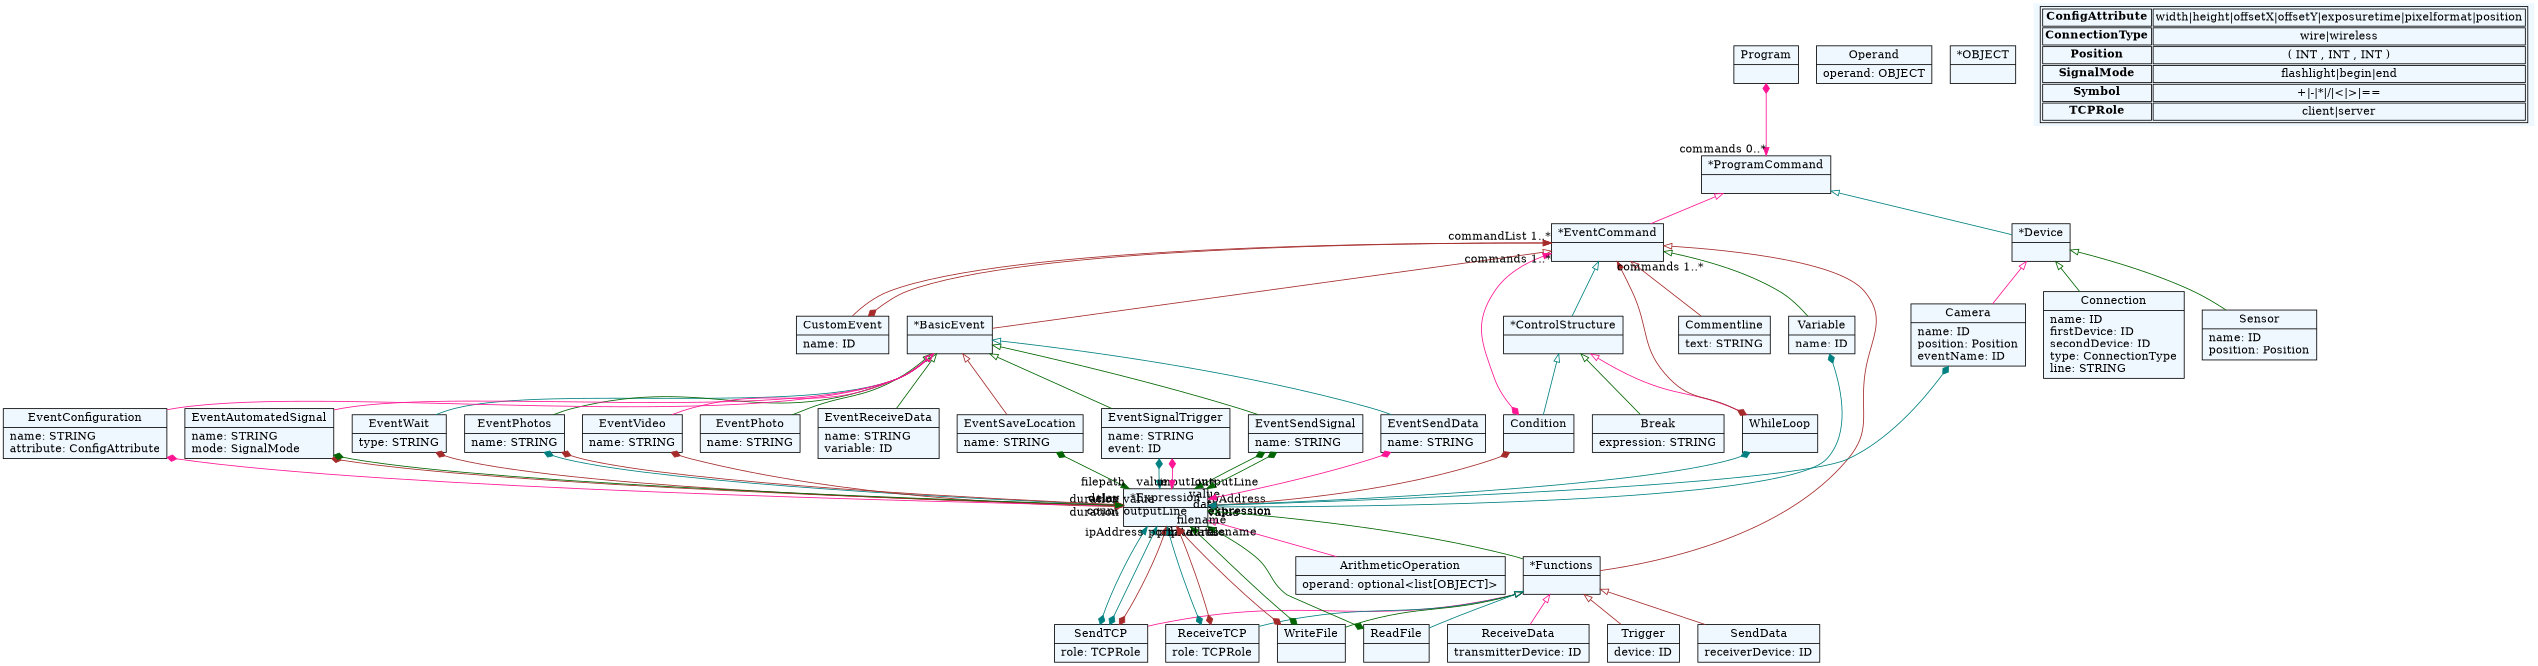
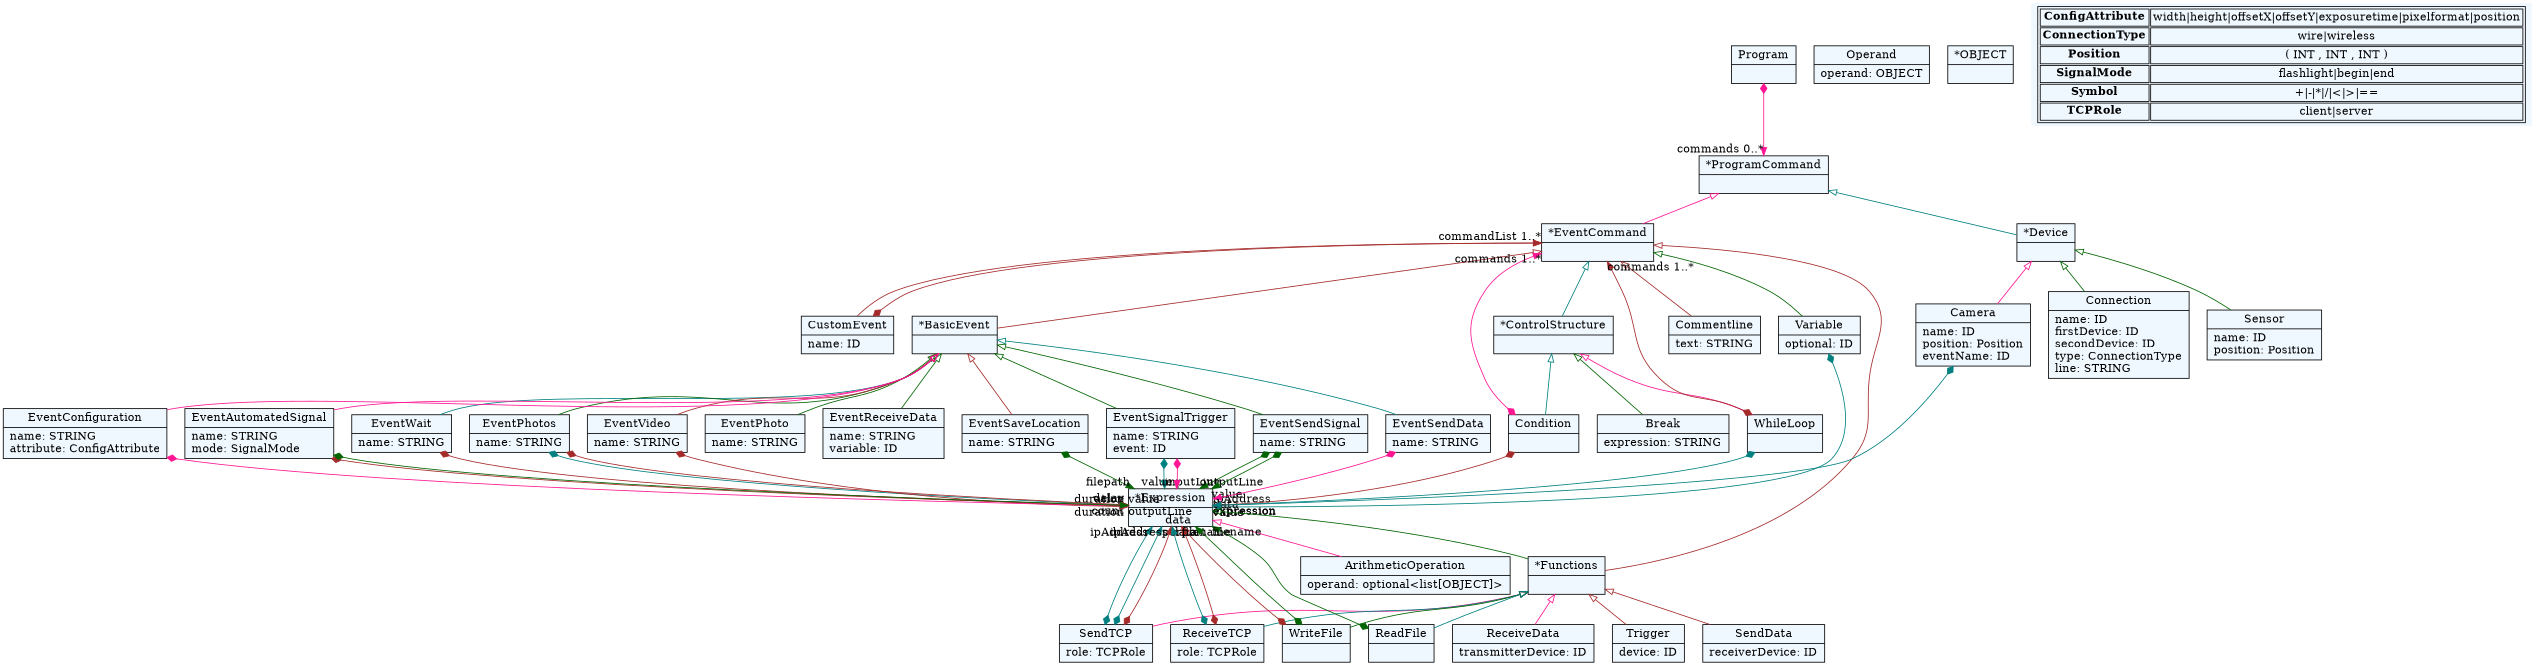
node "Variable": text "name: ID" -> "optional: ID"
edge "EventVideo" -> "*BasicEvent": color deeppink -> brown
node "EventWait": text "type: STRING" -> "name: STRING"
